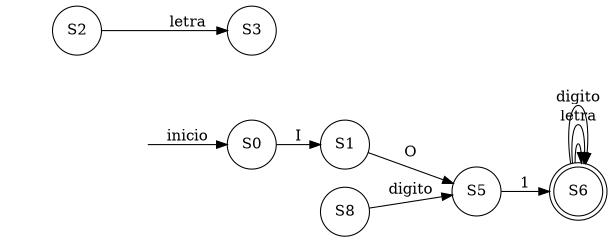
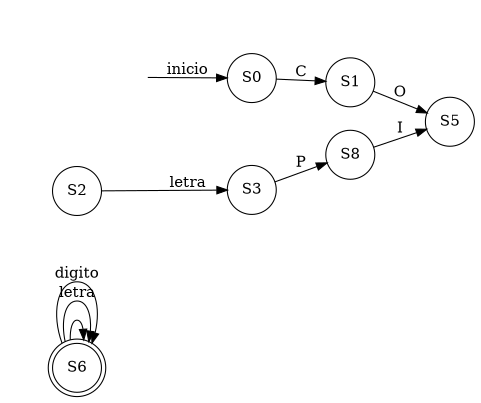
edge "S0" -> "S1": label "I" -> "C"
edge "S3" -> "S8": added, label "P"
edge "S8" -> "S5": label "digito" -> "I"
edge "S5" -> "S6": removed, label "1"
